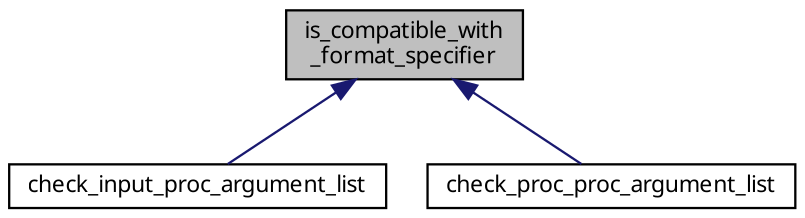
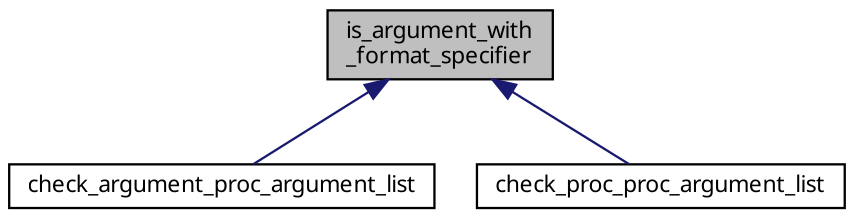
node "is_compatible_with _format_specifier": label "is_compatible_with _format_specifier" -> "is_argument_with _format_specifier"
node "check_input_proc_argument_list": label "check_input_proc_argument_list" -> "check_argument_proc_argument_list"
